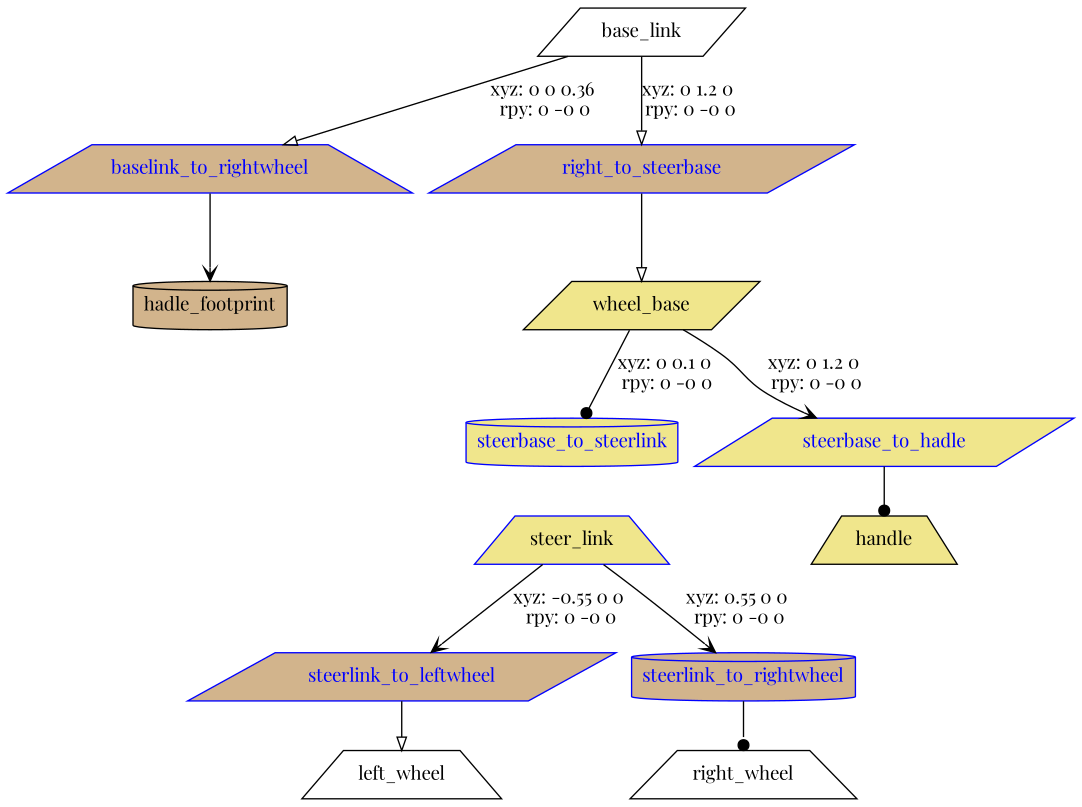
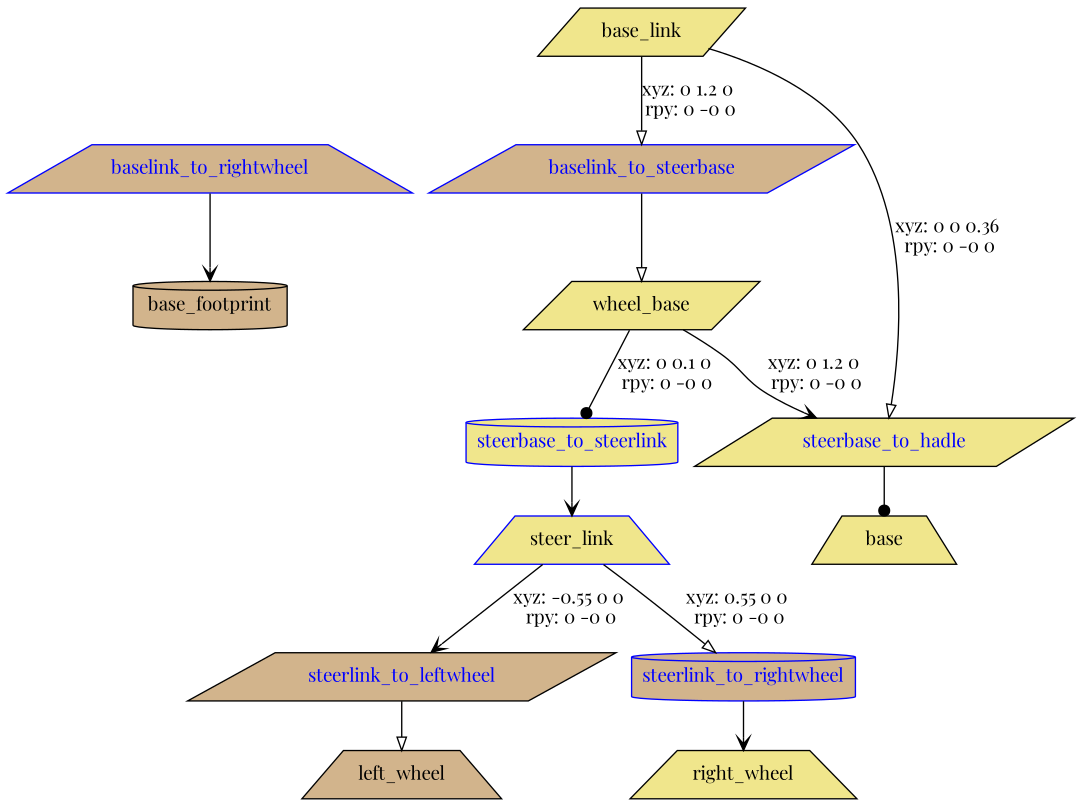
node "base_link": fillcolor white -> khaki
edge "base_link" -> "baselink_to_rightwheel": now "base_link" -> "steerbase_to_hadle"
node "right_to_steerbase": label "right_to_steerbase" -> "baselink_to_steerbase"
node "hadle_footprint": label "hadle_footprint" -> "base_footprint"
node "steerbase_to_hadle": color blue -> black
edge "steerbase_to_steerlink" -> "steer_link": added
node "handle": label "handle" -> "base"
edge "steer_link" -> "steerlink_to_rightwheel": arrowhead vee -> onormal
node "steerlink_to_leftwheel": color blue -> black
edge "steerlink_to_rightwheel" -> "right_wheel": arrowhead dot -> vee
node "left_wheel": fillcolor white -> tan
node "right_wheel": fillcolor white -> khaki
